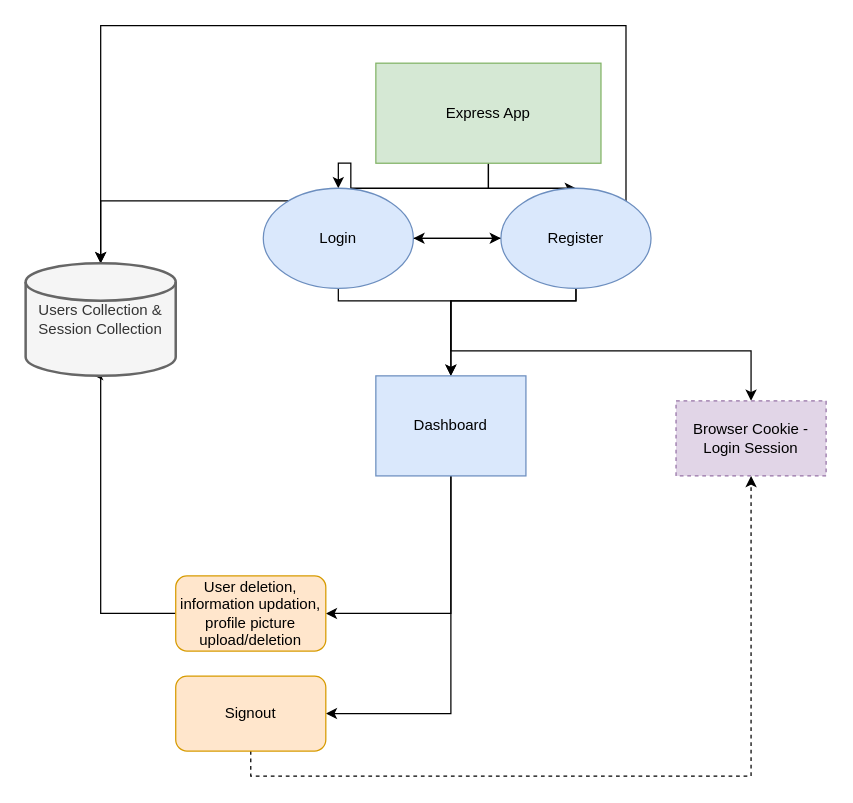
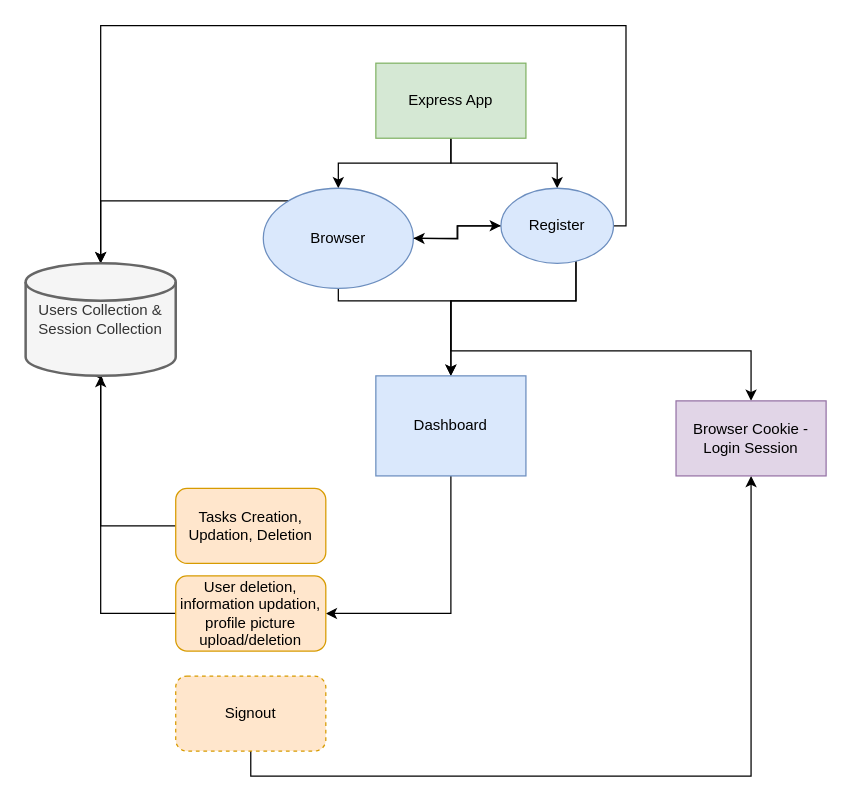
node "Express App": size 225x100 -> 150x75
node "Login": label "Login" -> "Browser"
node "Register": size 150x100 -> 113x75
node "Browser Cookie - Login Session": style dashed -> solid
edge "Tasks Creation, Updation, Deletion" -> "Users Collection & Session Collection": added
node "Tasks Creation, Updation, Deletion": added
node "Signout": style solid -> dashed
edge "Dashboard" -> "Signout": removed
edge "Signout" -> "Browser Cookie - Login Session": style dashed -> solid
